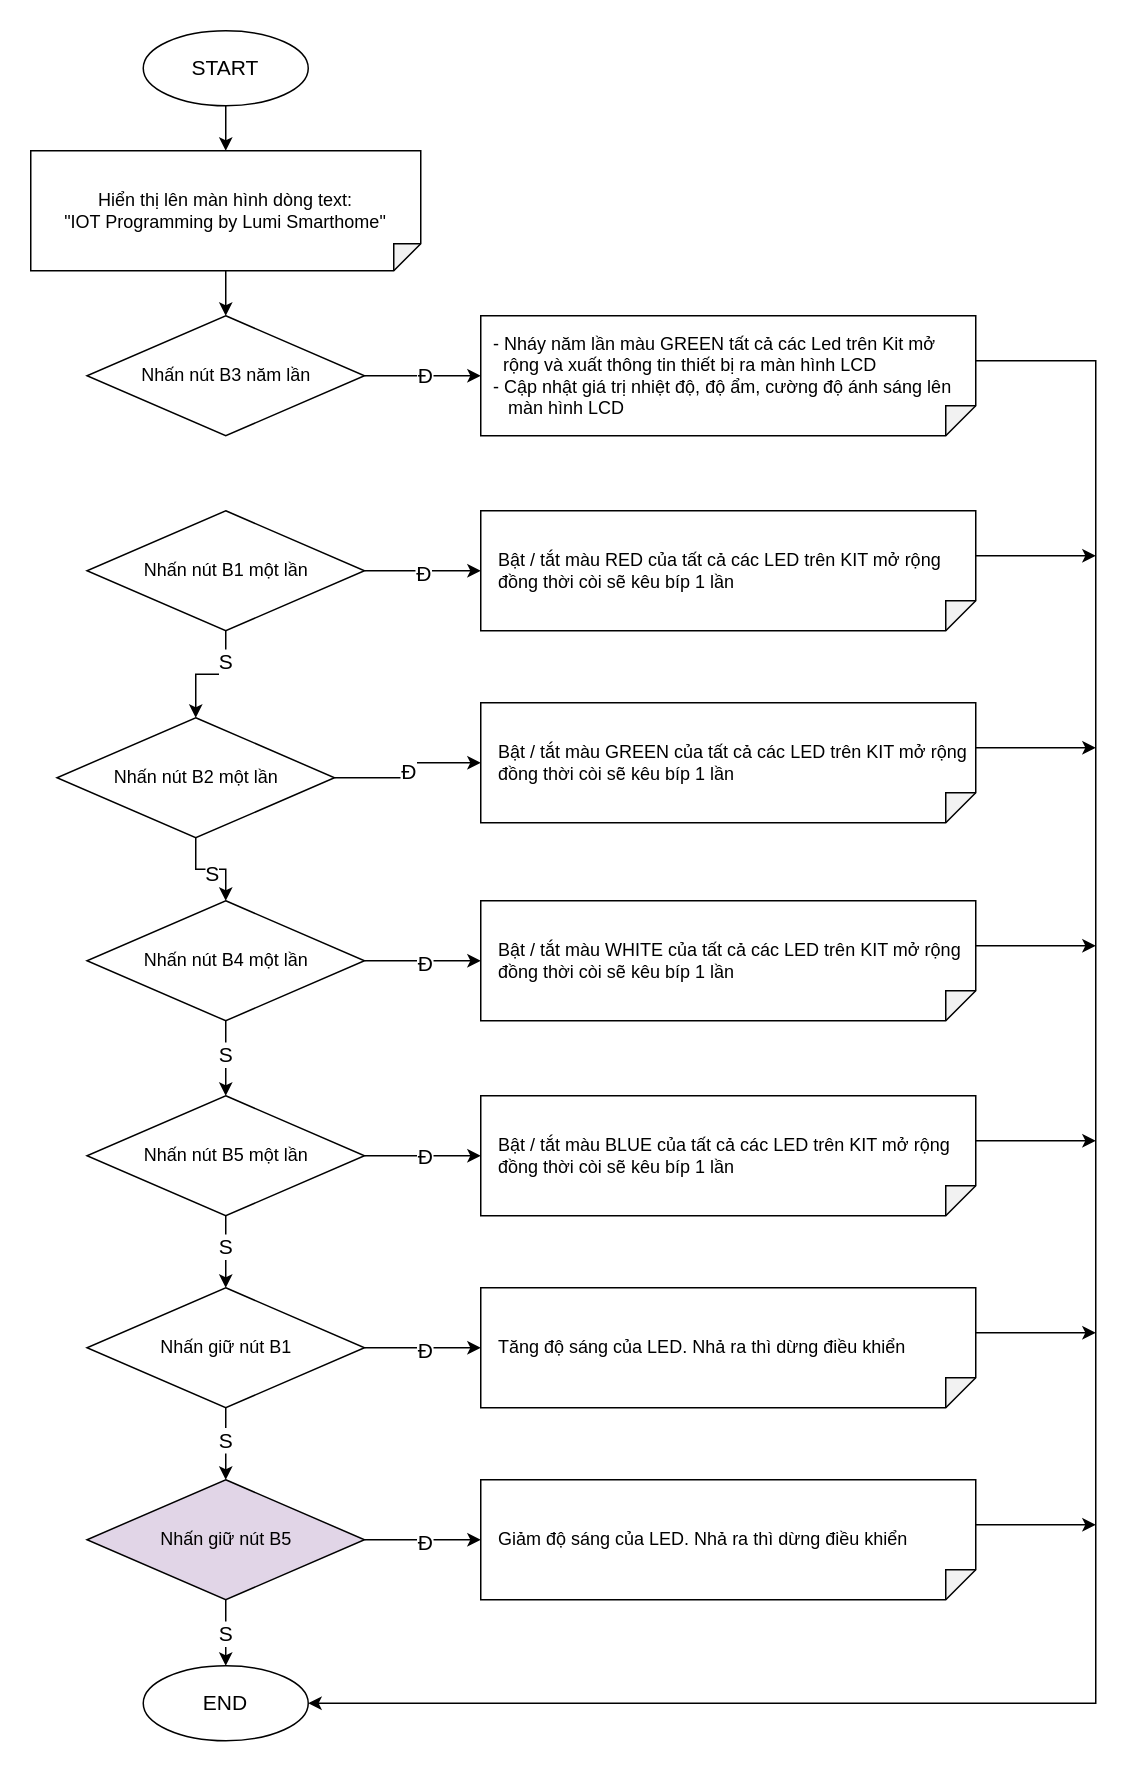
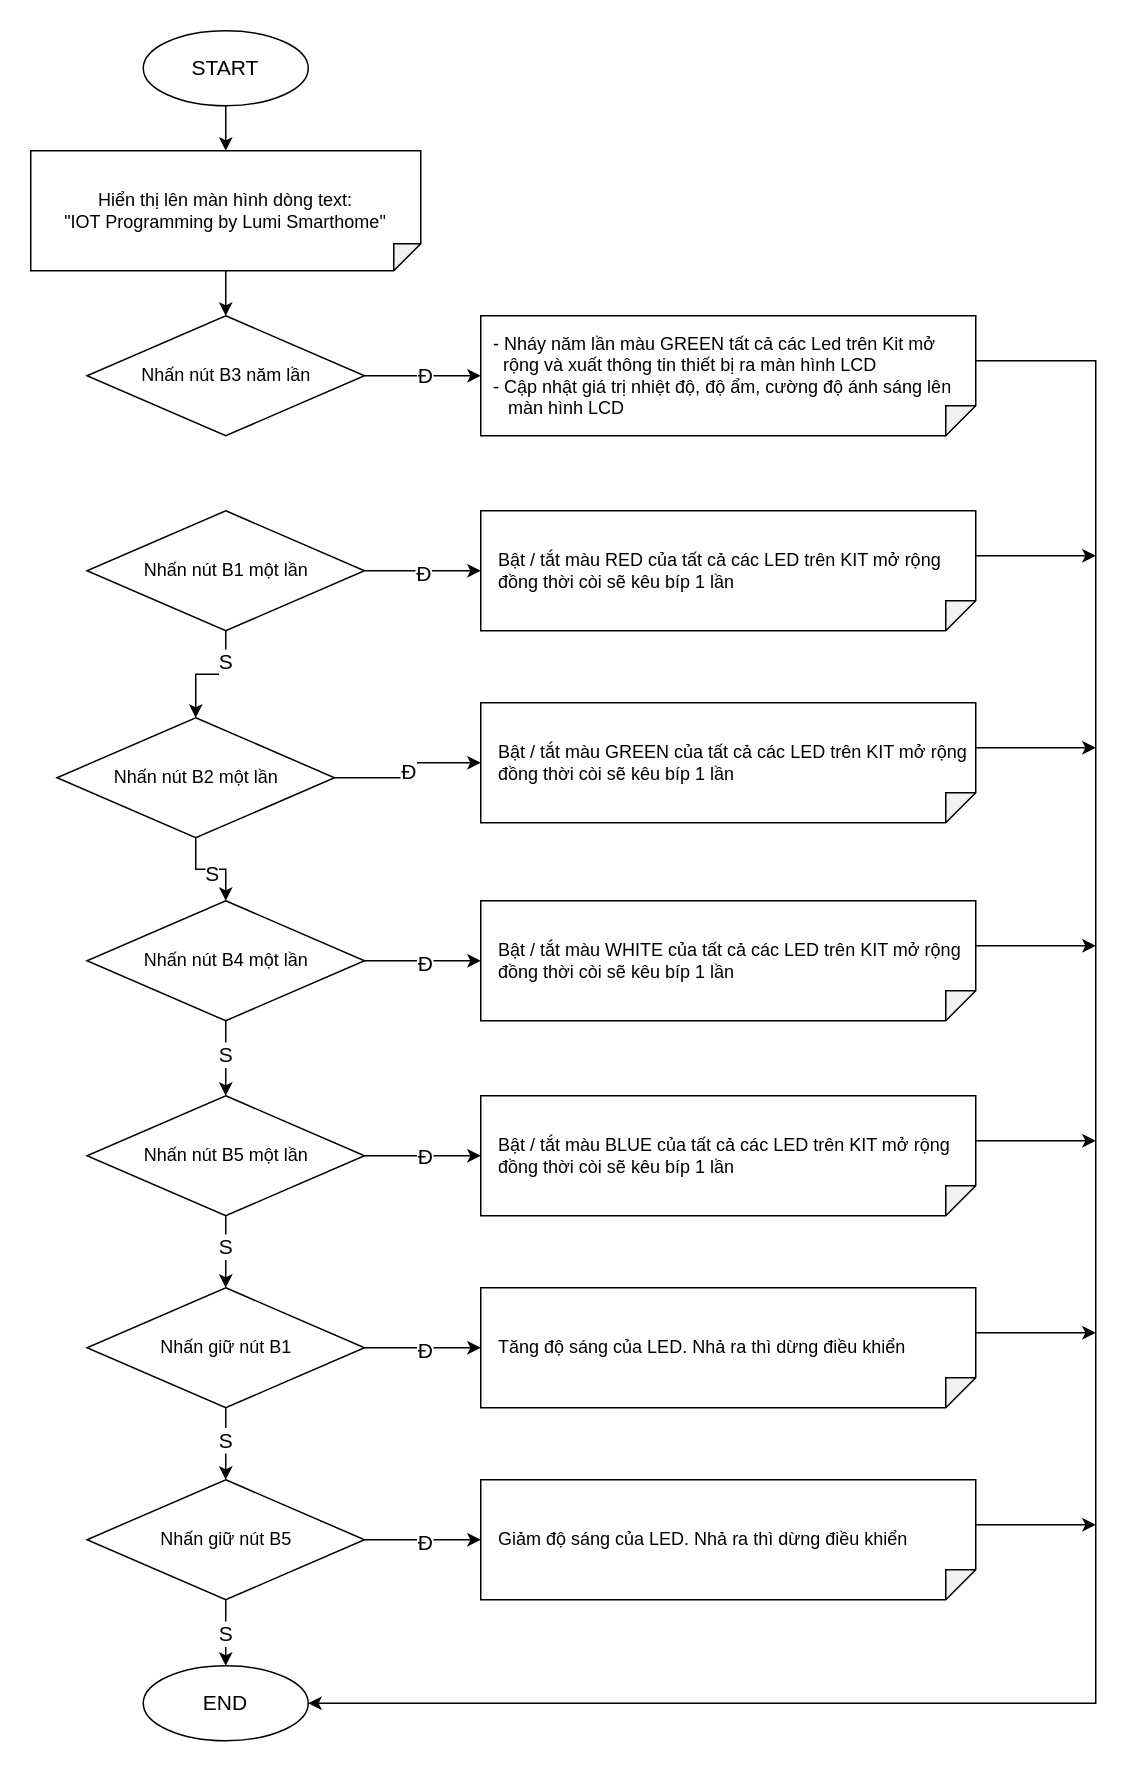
node "Nhấn giữ nút B5": fillcolor #e1d5e7 -> #ffffff
